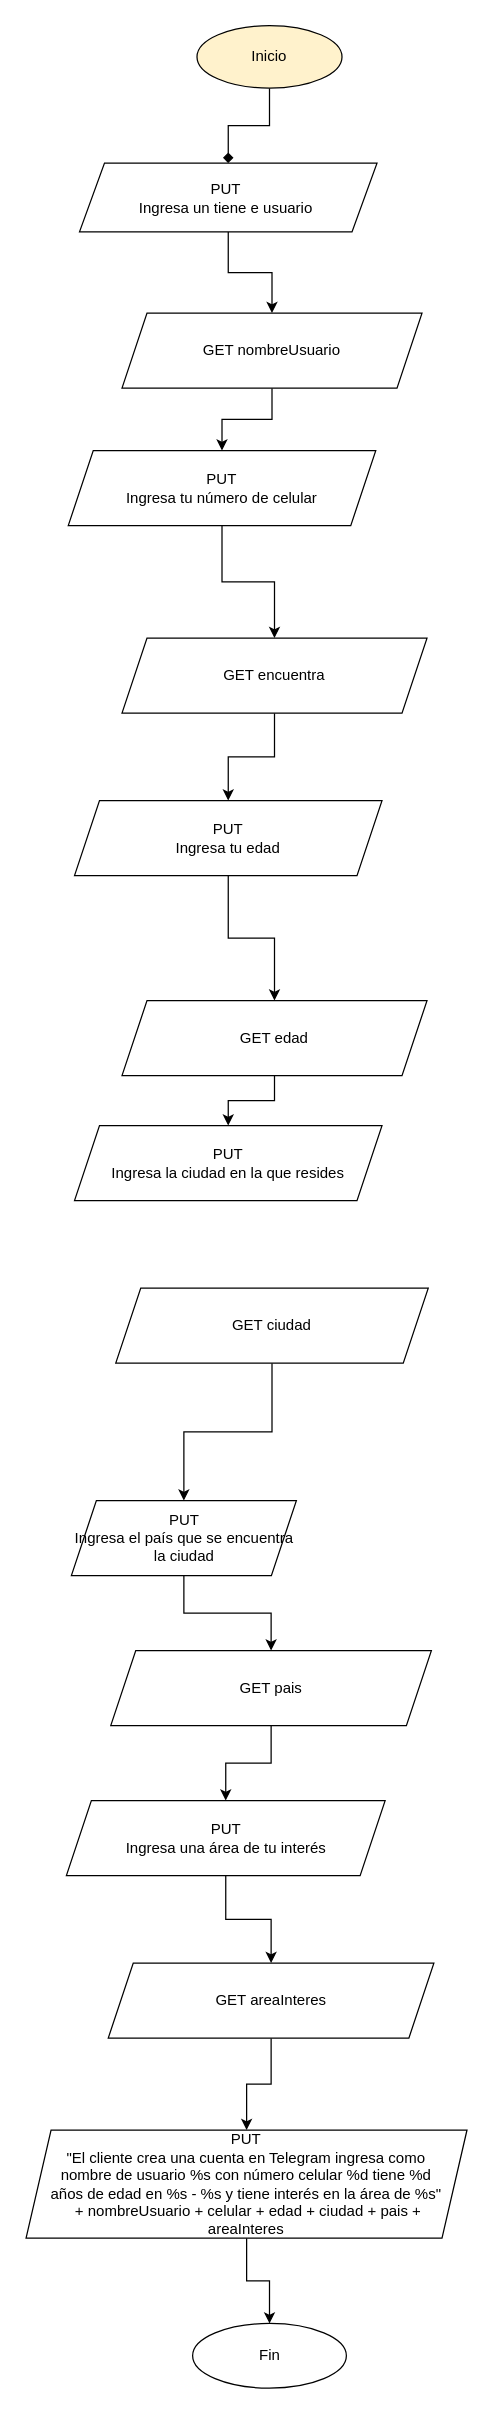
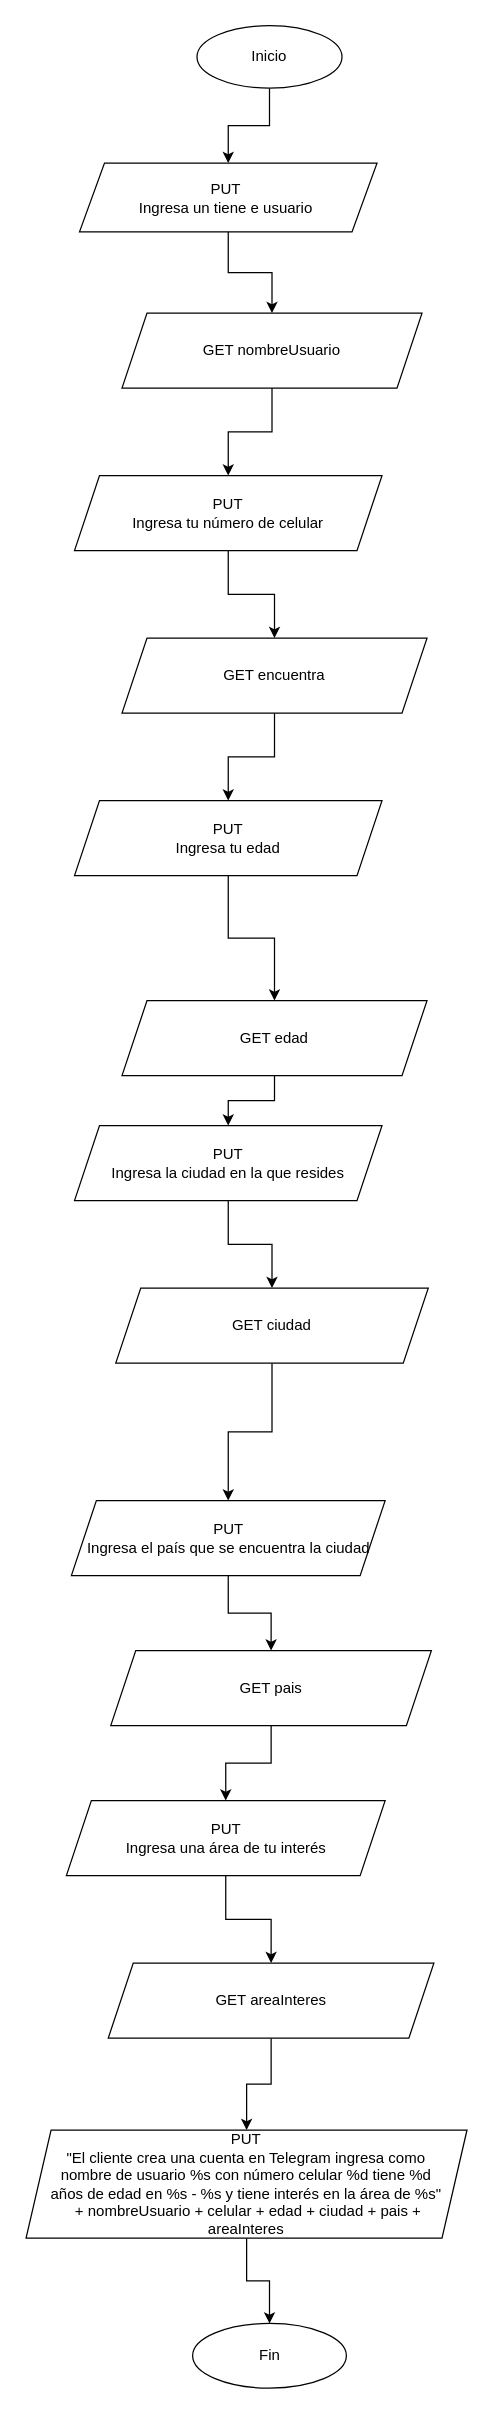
node "Inicio": fillcolor #fff2cc -> #ffffff
edge "Inicio" -> "PUT Ingresa un tiene e usuario": arrowhead diamond -> classic
node "PUT Ingresa tu número de celular": moved (222, 488) -> (228, 513)
edge "PUT Ingresa la ciudad en la que resides" -> "GET ciudad": added
node "PUT Ingresa el país que se encuentra la ciudad": size 225x75 -> 314x75
